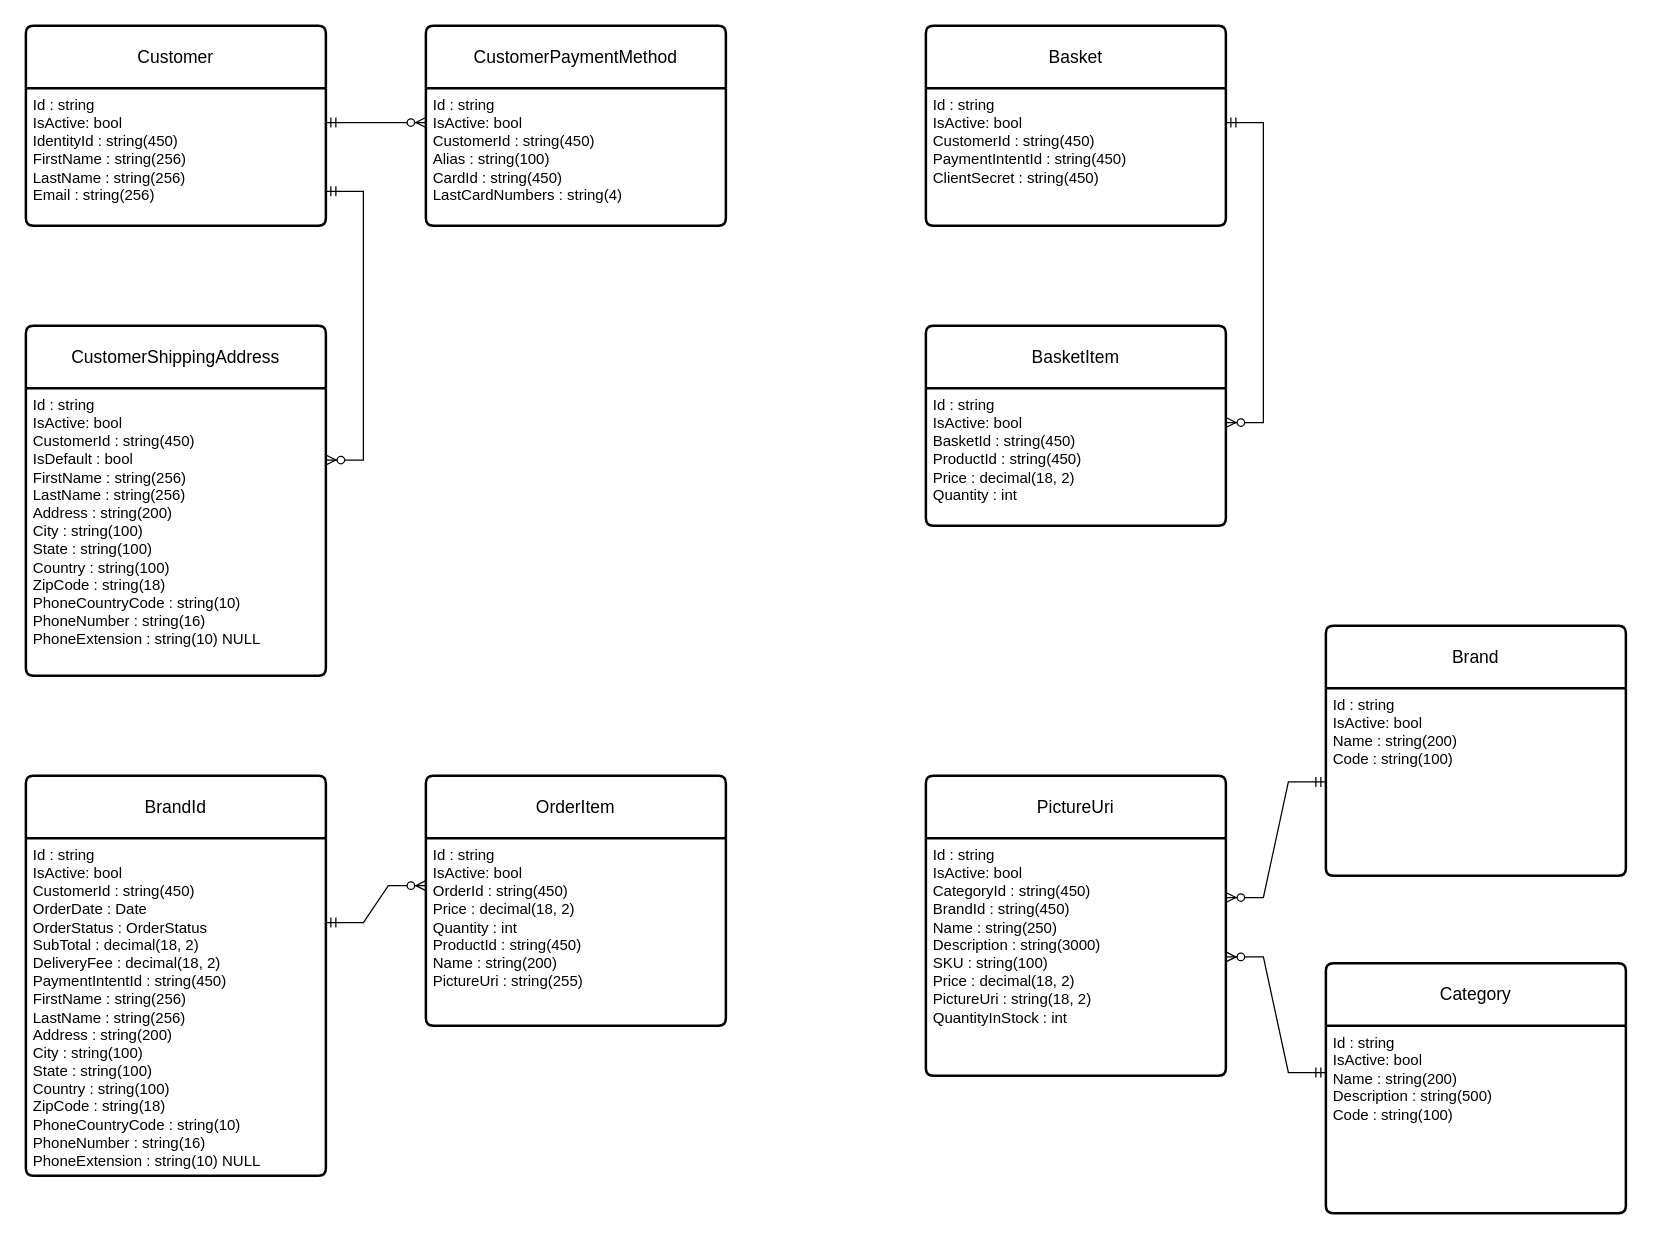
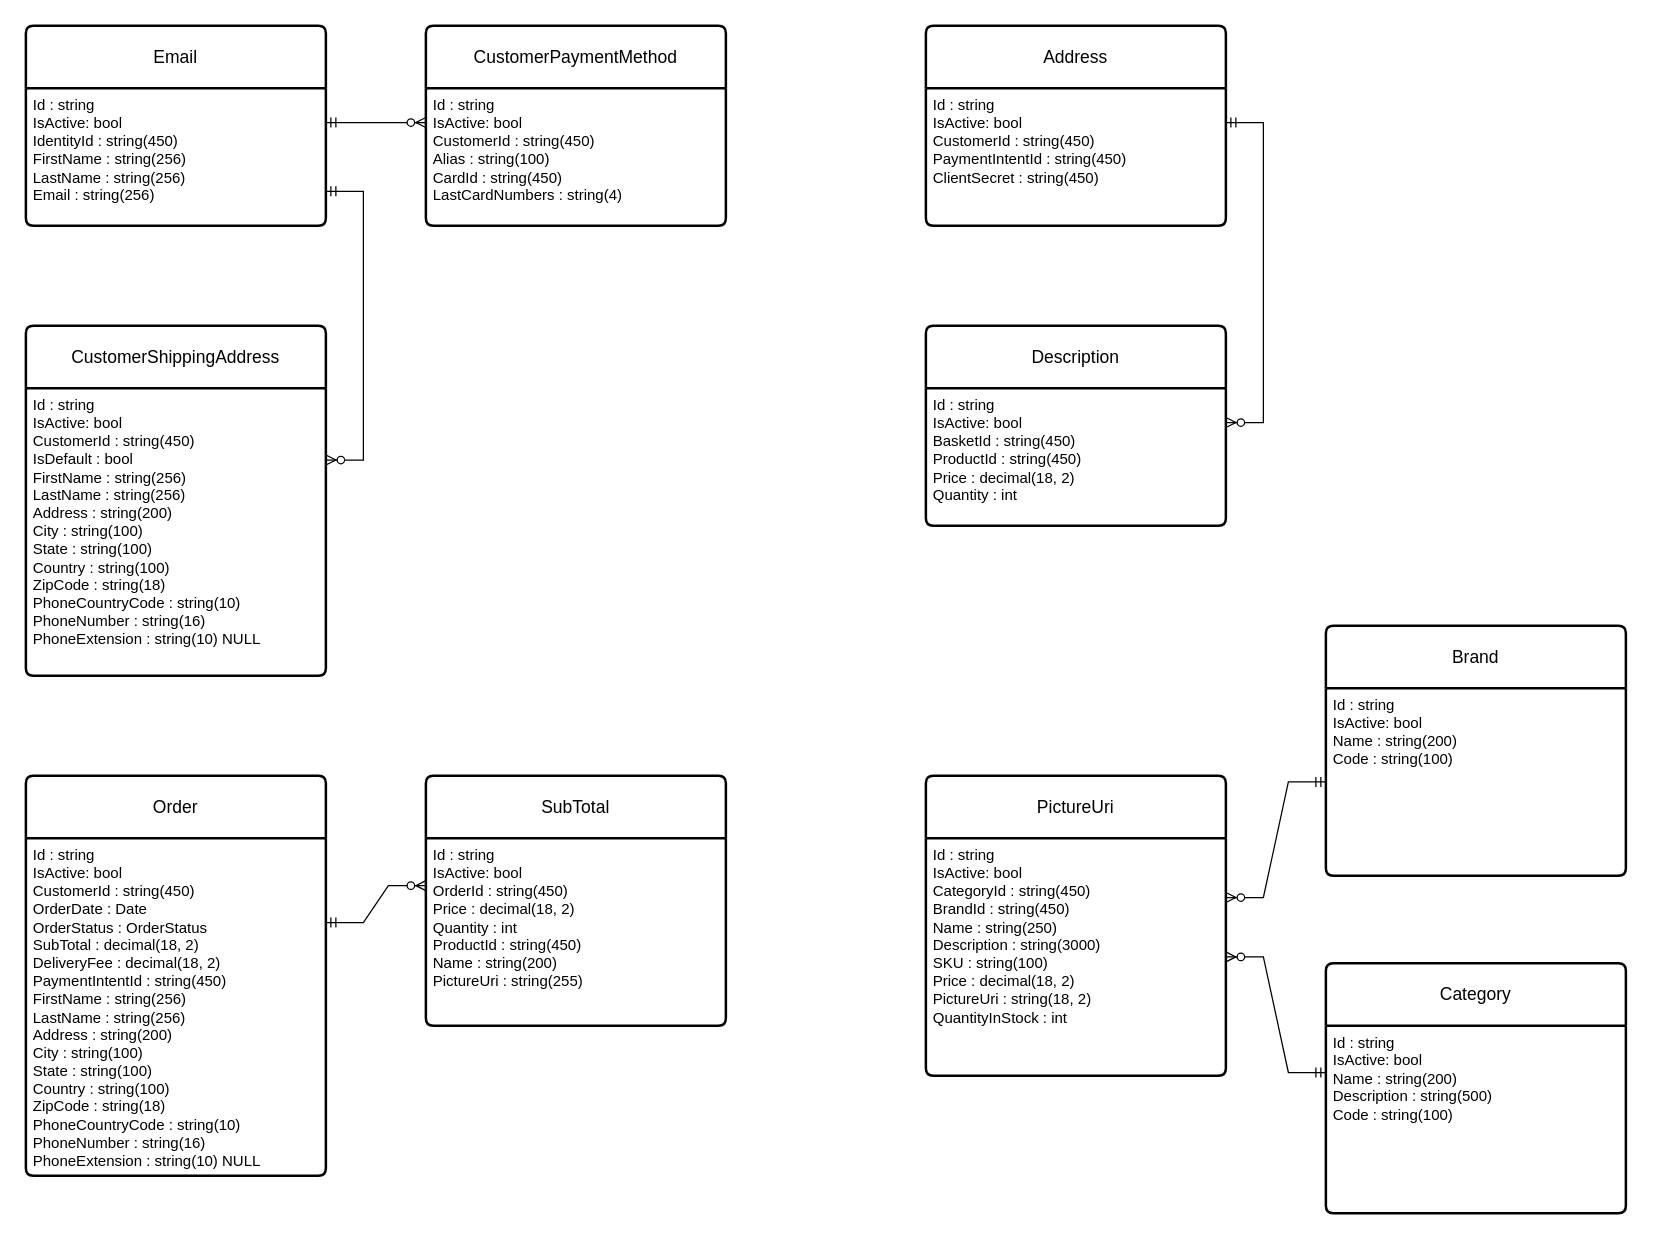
node "Customer": label "Customer" -> "Email"
node "Basket": label "Basket" -> "Address"
node "BasketItem": label "BasketItem" -> "Description"
node "BrandId": label "BrandId" -> "Order"
node "OrderItem": label "OrderItem" -> "SubTotal"
